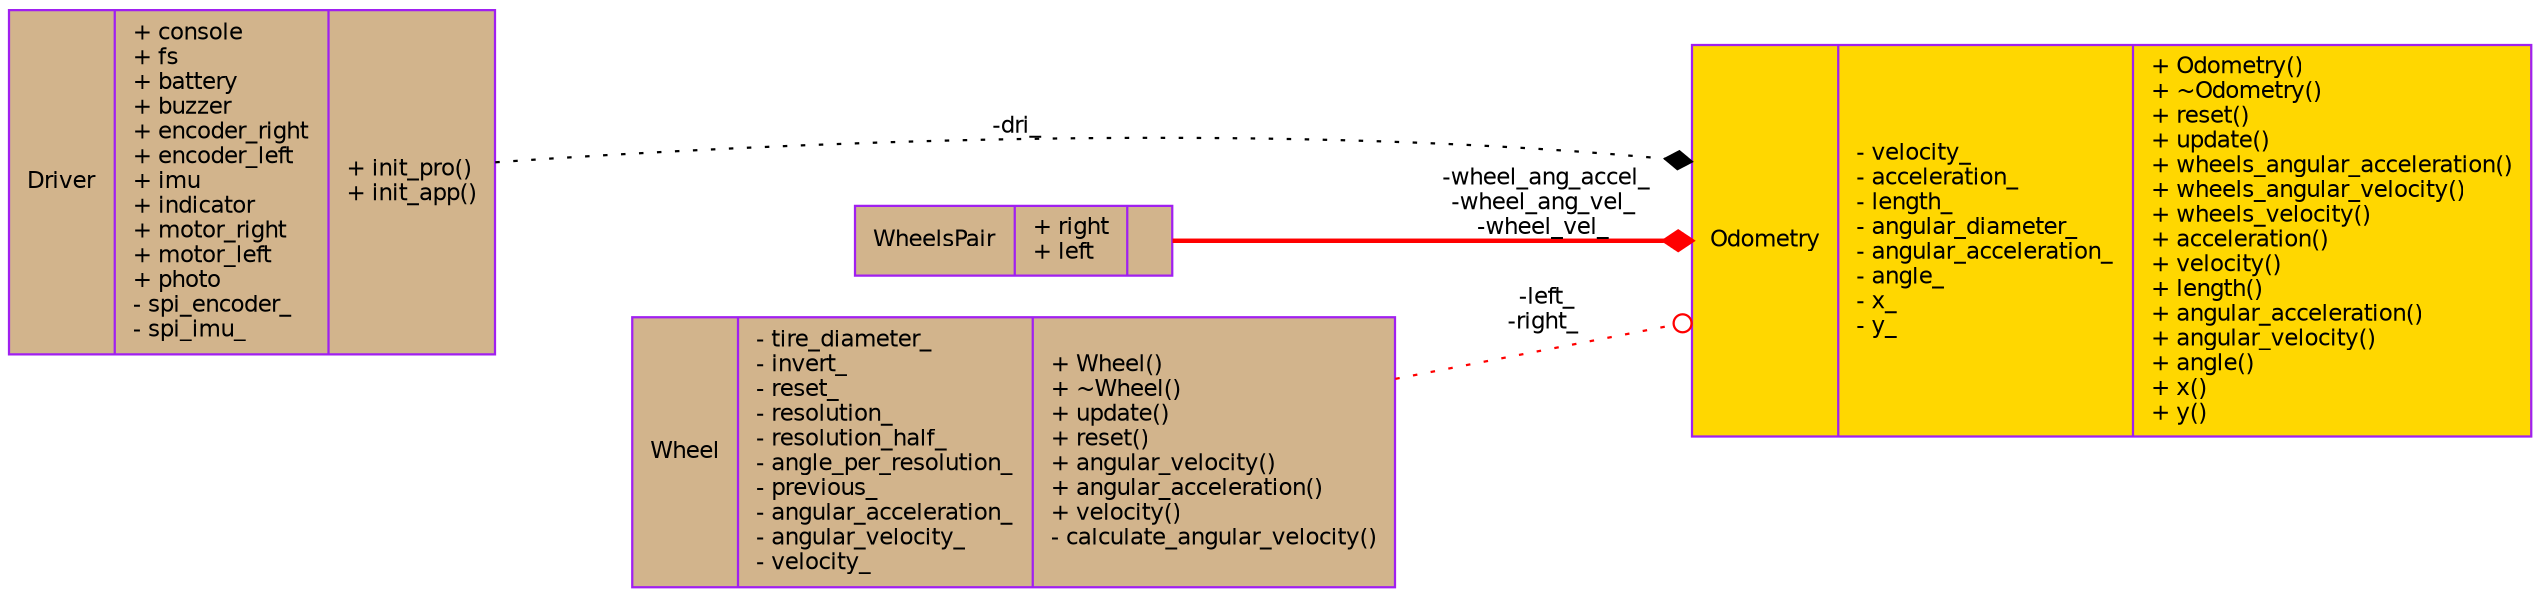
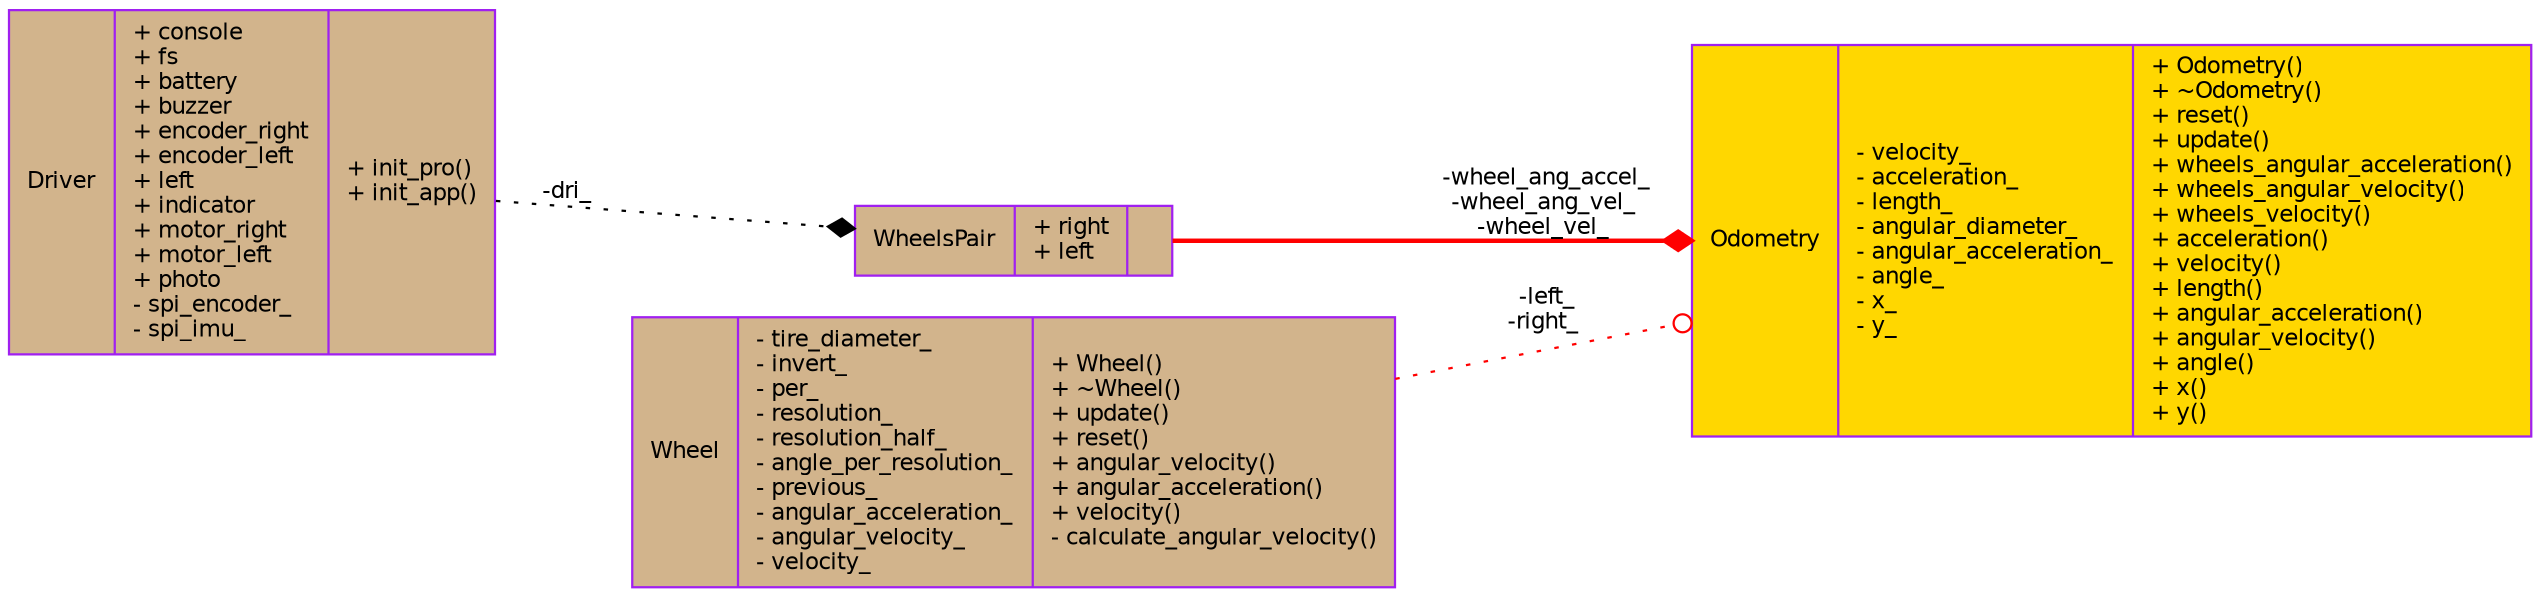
edge "Driver" -> "Odometry": now "Driver" -> "WheelsPair"
node "Driver": text "+ imu" -> "+ left"
node "Wheel": text "- reset_" -> "- per_"
